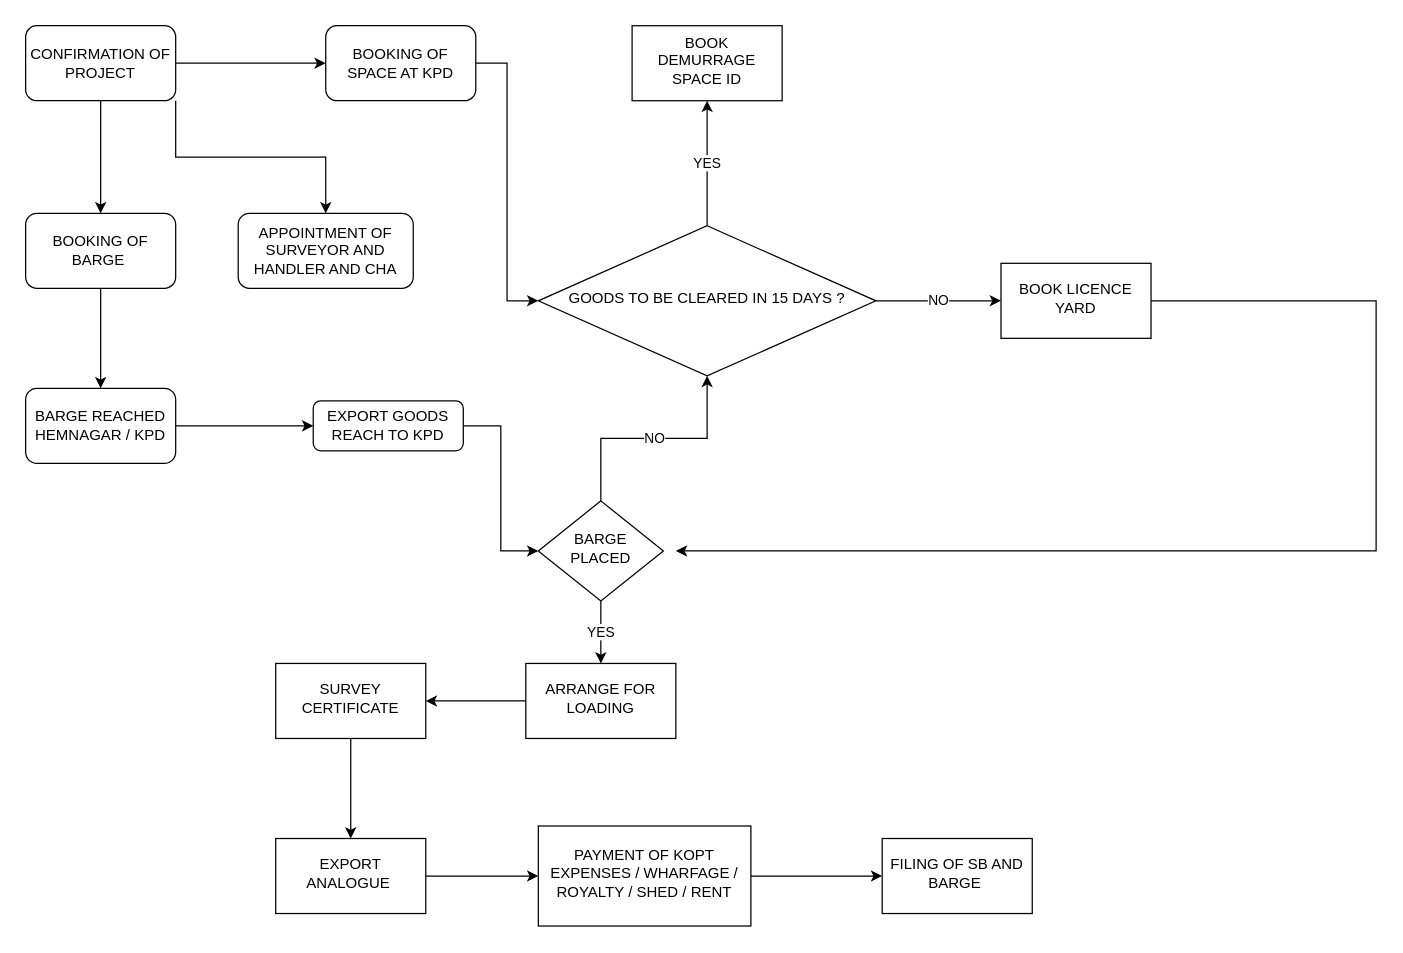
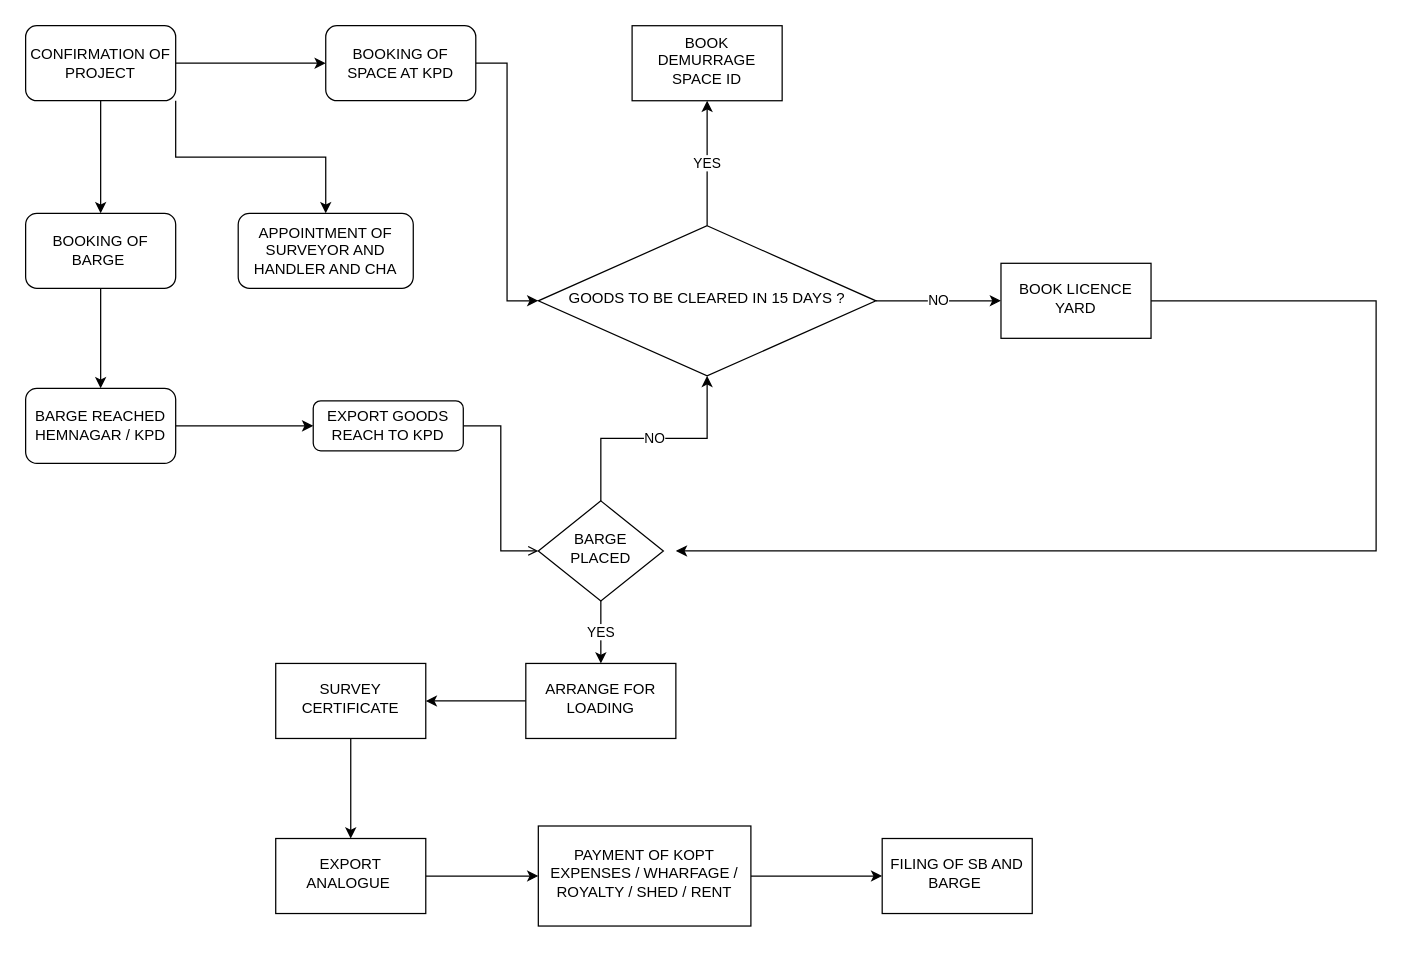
edge "EXPORT GOODS REACH TO KPD" -> "BARGE PLACED": arrowhead classic -> open
